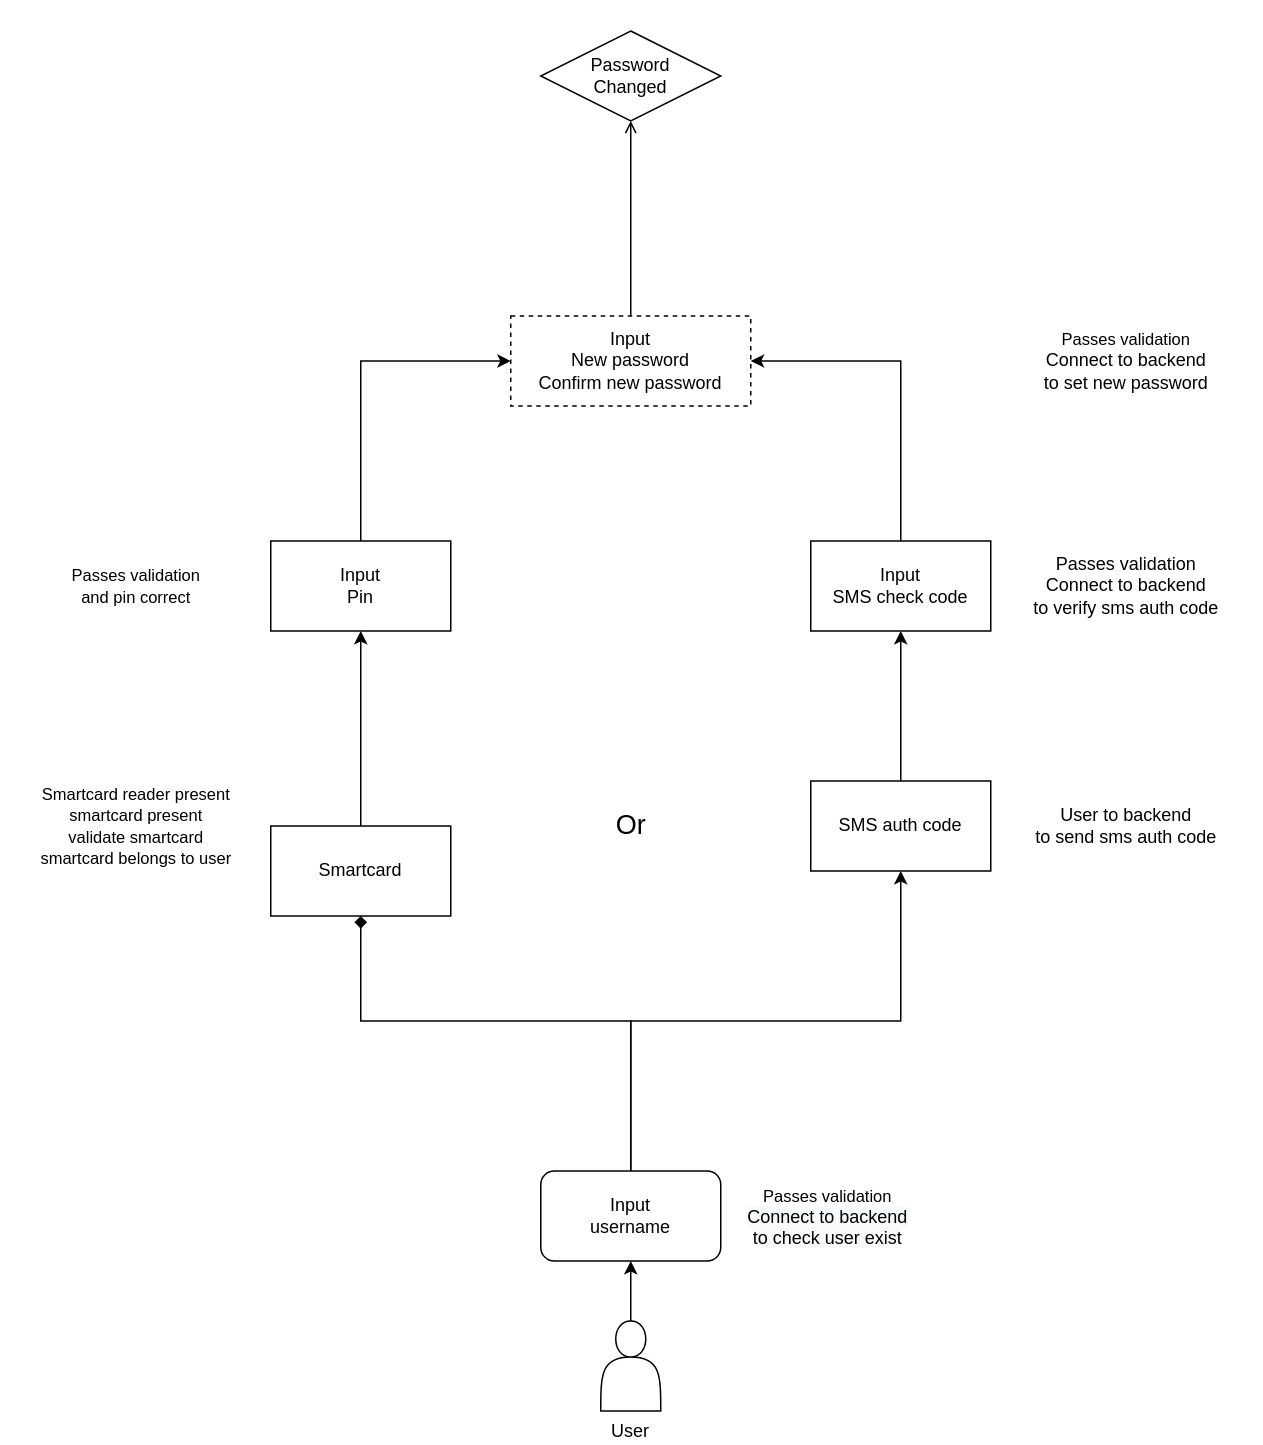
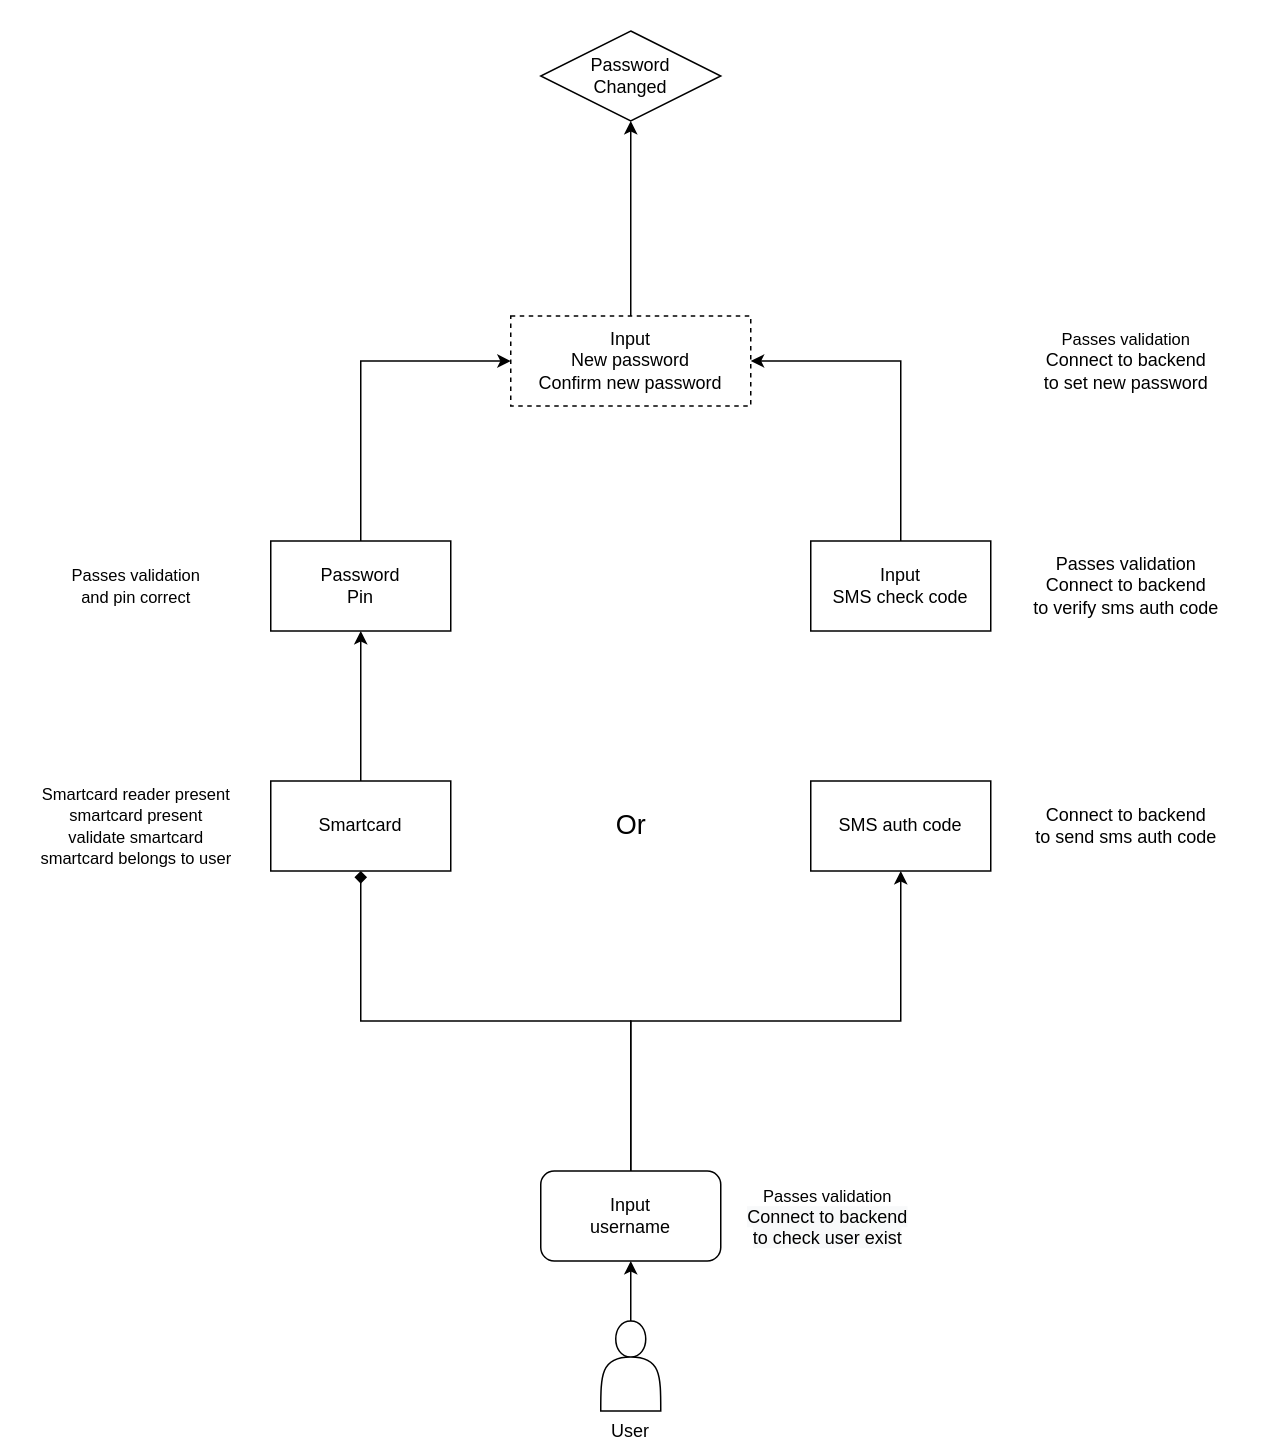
edge "Input New password Confirm new password" -> "Password Changed": arrowhead open -> classic
node "Input Pin": label "Input Pin" -> "Password Pin"
edge "SMS auth code" -> "Input SMS check code": removed
node "User to backend to send sms auth code": label "User to backend to send sms auth code" -> "Connect to backend to send sms auth code"
node "Smartcard": moved (361, 871) -> (361, 826)
